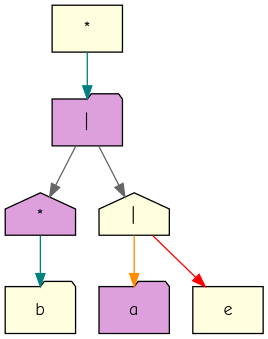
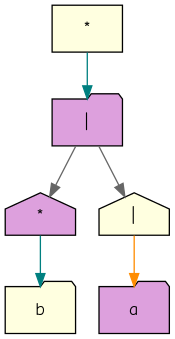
node "e": removed
